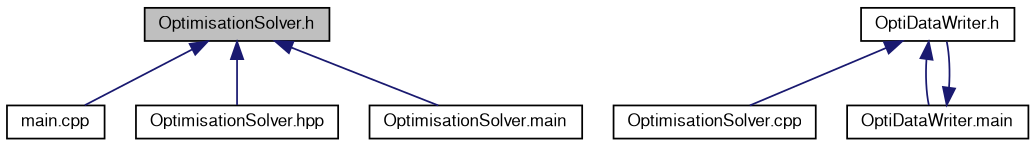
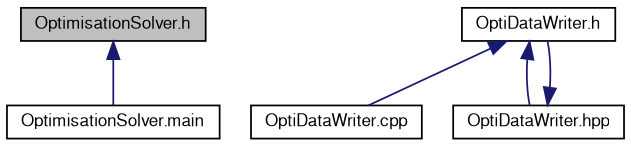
node "main.cpp": removed
node "OptimisationSolver.hpp": removed
node "OptimisationSolver.cpp": label "OptimisationSolver.cpp" -> "OptiDataWriter.cpp"
node "OptiDataWriter.main": label "OptiDataWriter.main" -> "OptiDataWriter.hpp"
